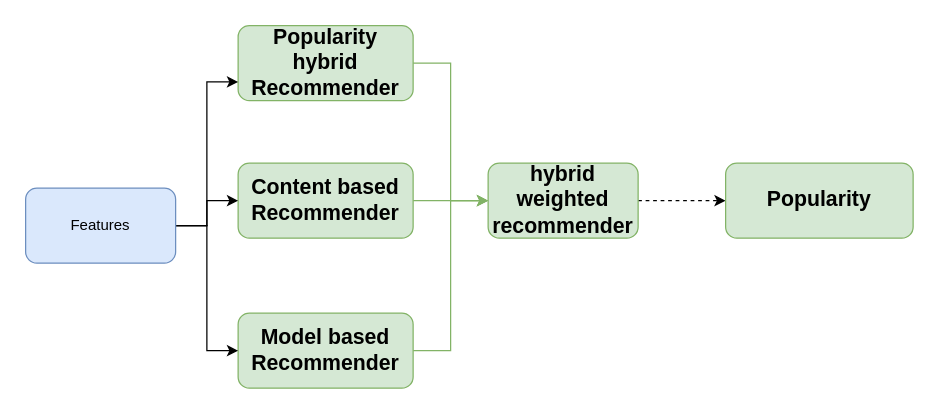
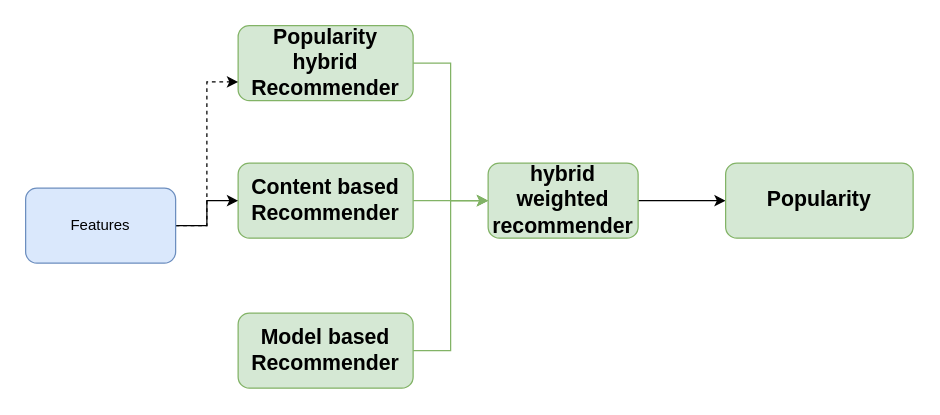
edge "Features" -> "Popularity hybridRecommender": style solid -> dashed
edge "hybrid weightedrecommender" -> "Popularity": style dashed -> solid
edge "Features" -> "Model basedRecommender": removed
